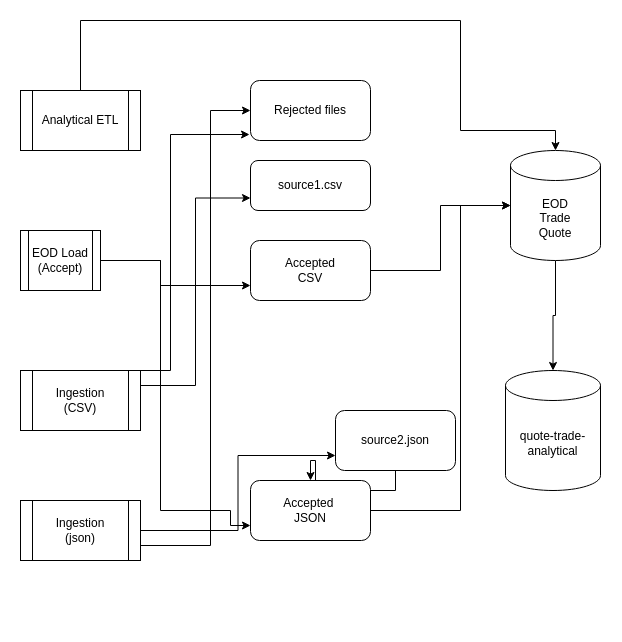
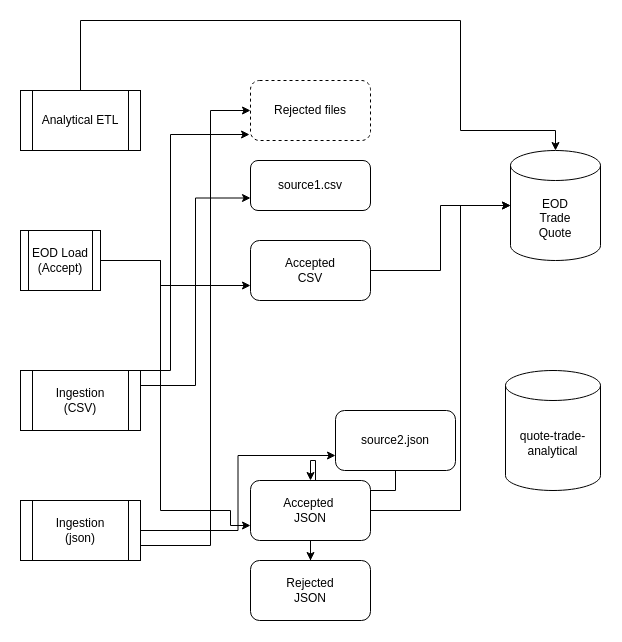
node "Rejected files": style solid -> dashed
edge "EOD Trade Quote" -> "quote-trade-analytical": removed
edge "Accepted JSON" -> "Rejected JSON": added
node "Rejected JSON": added
